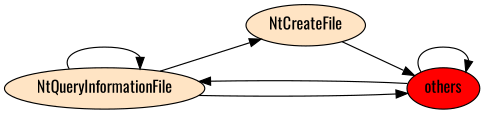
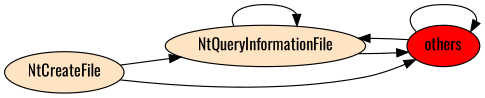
edge "NtQueryInformationFile" -> "NtCreateFile": reversed
